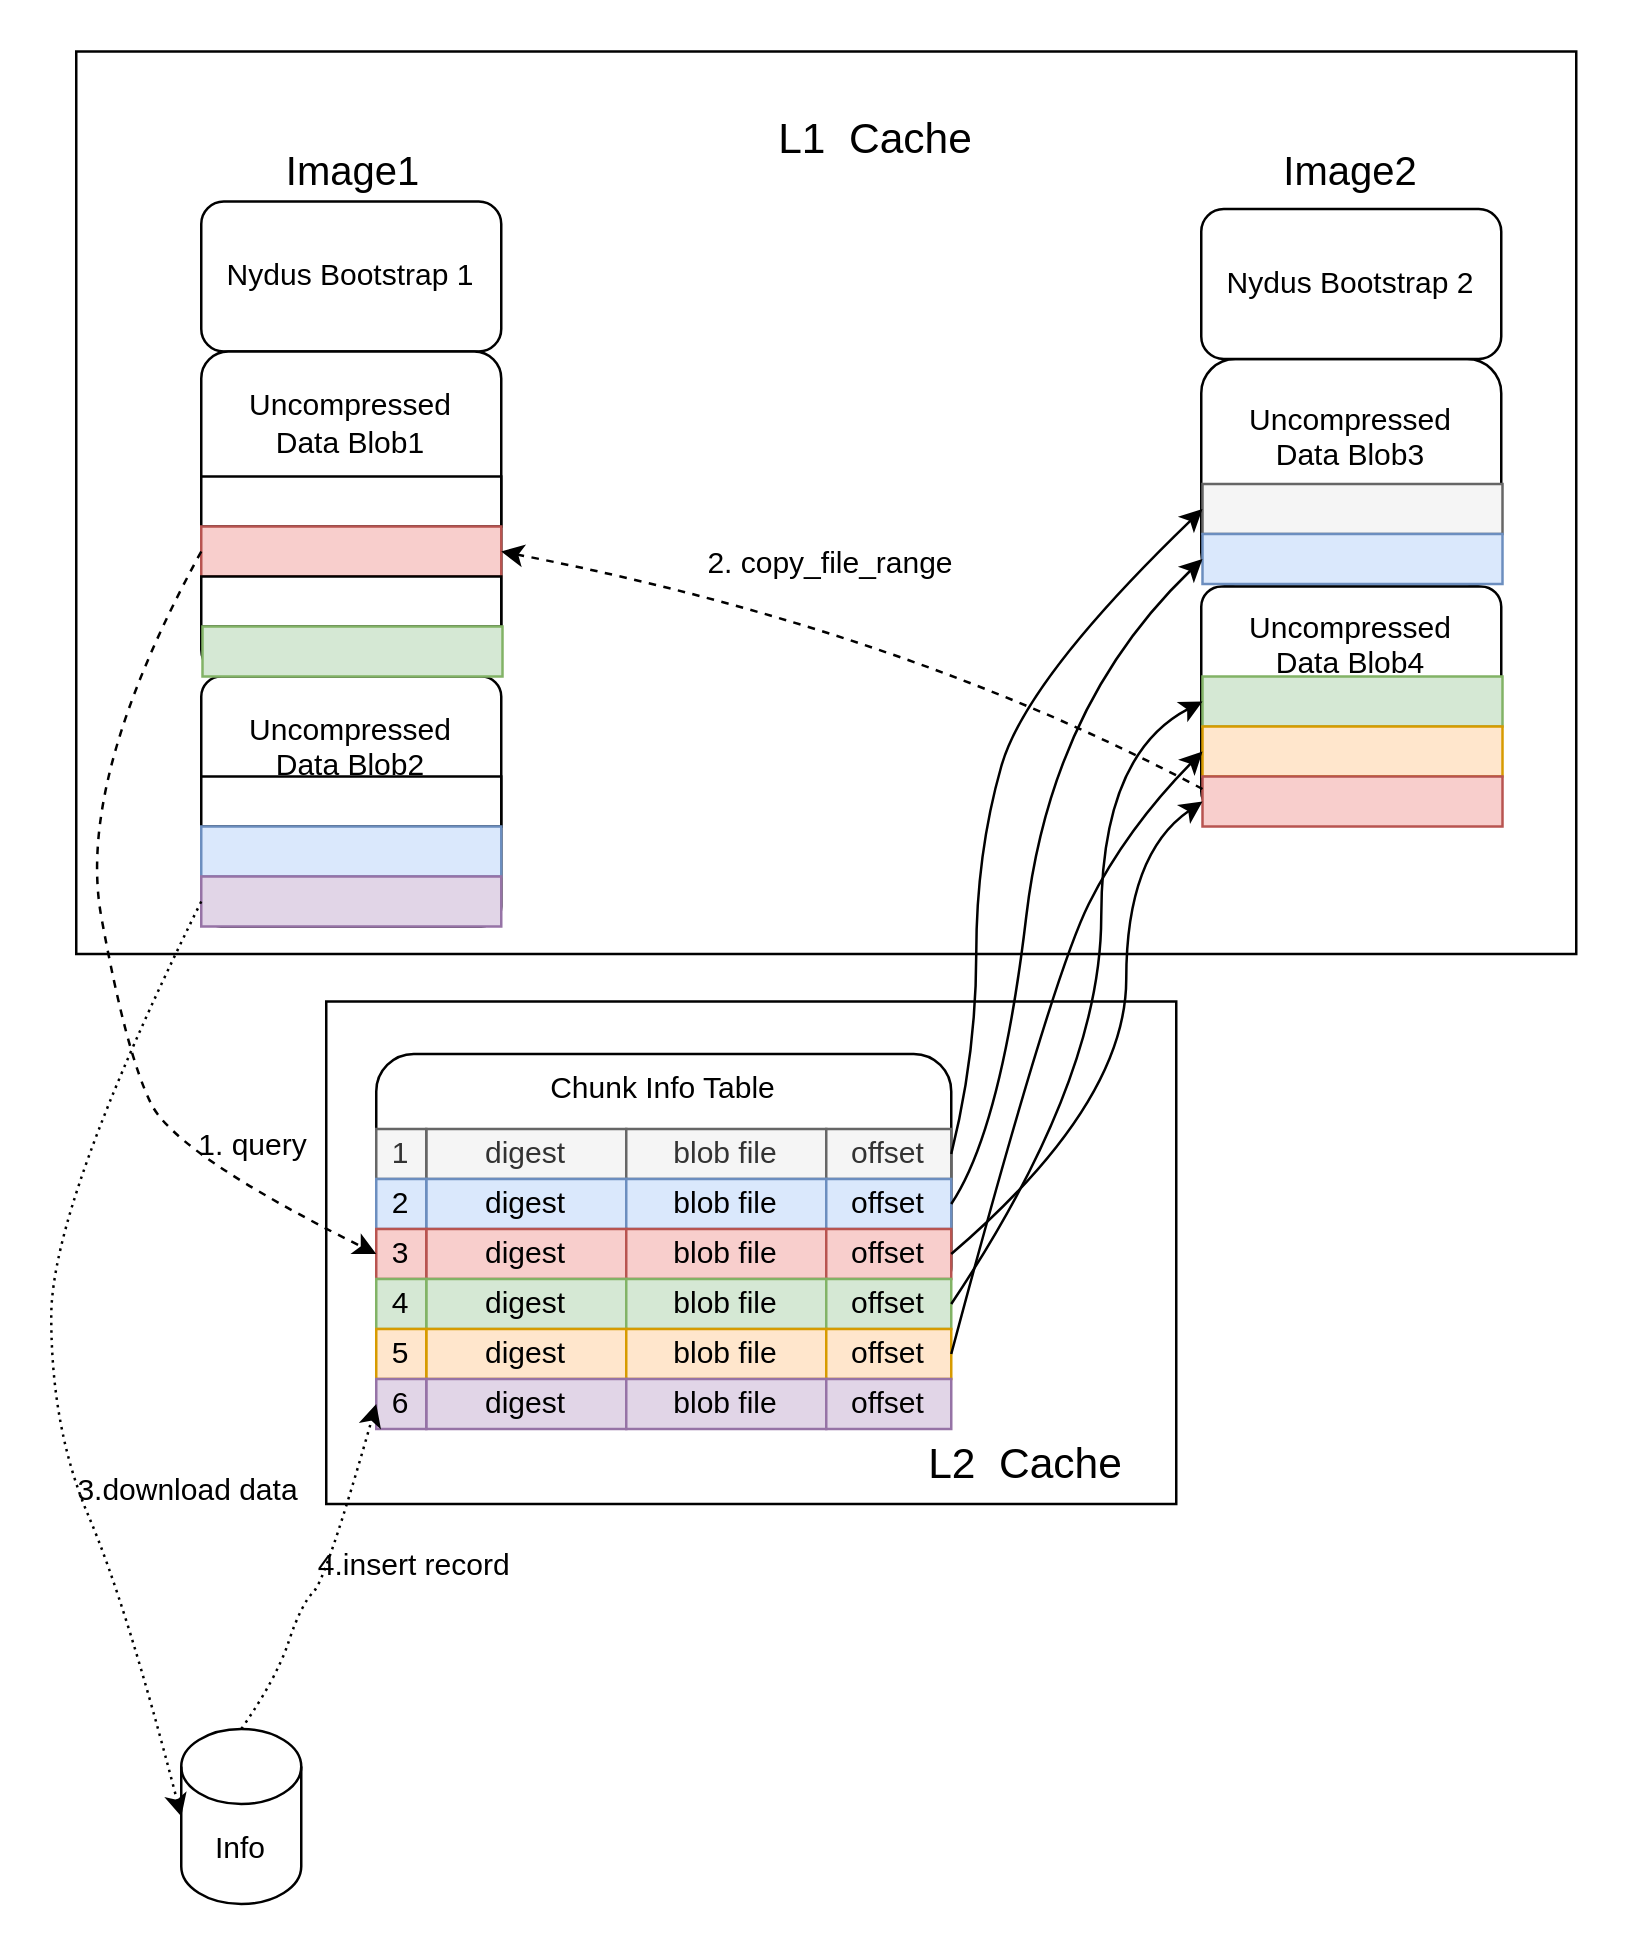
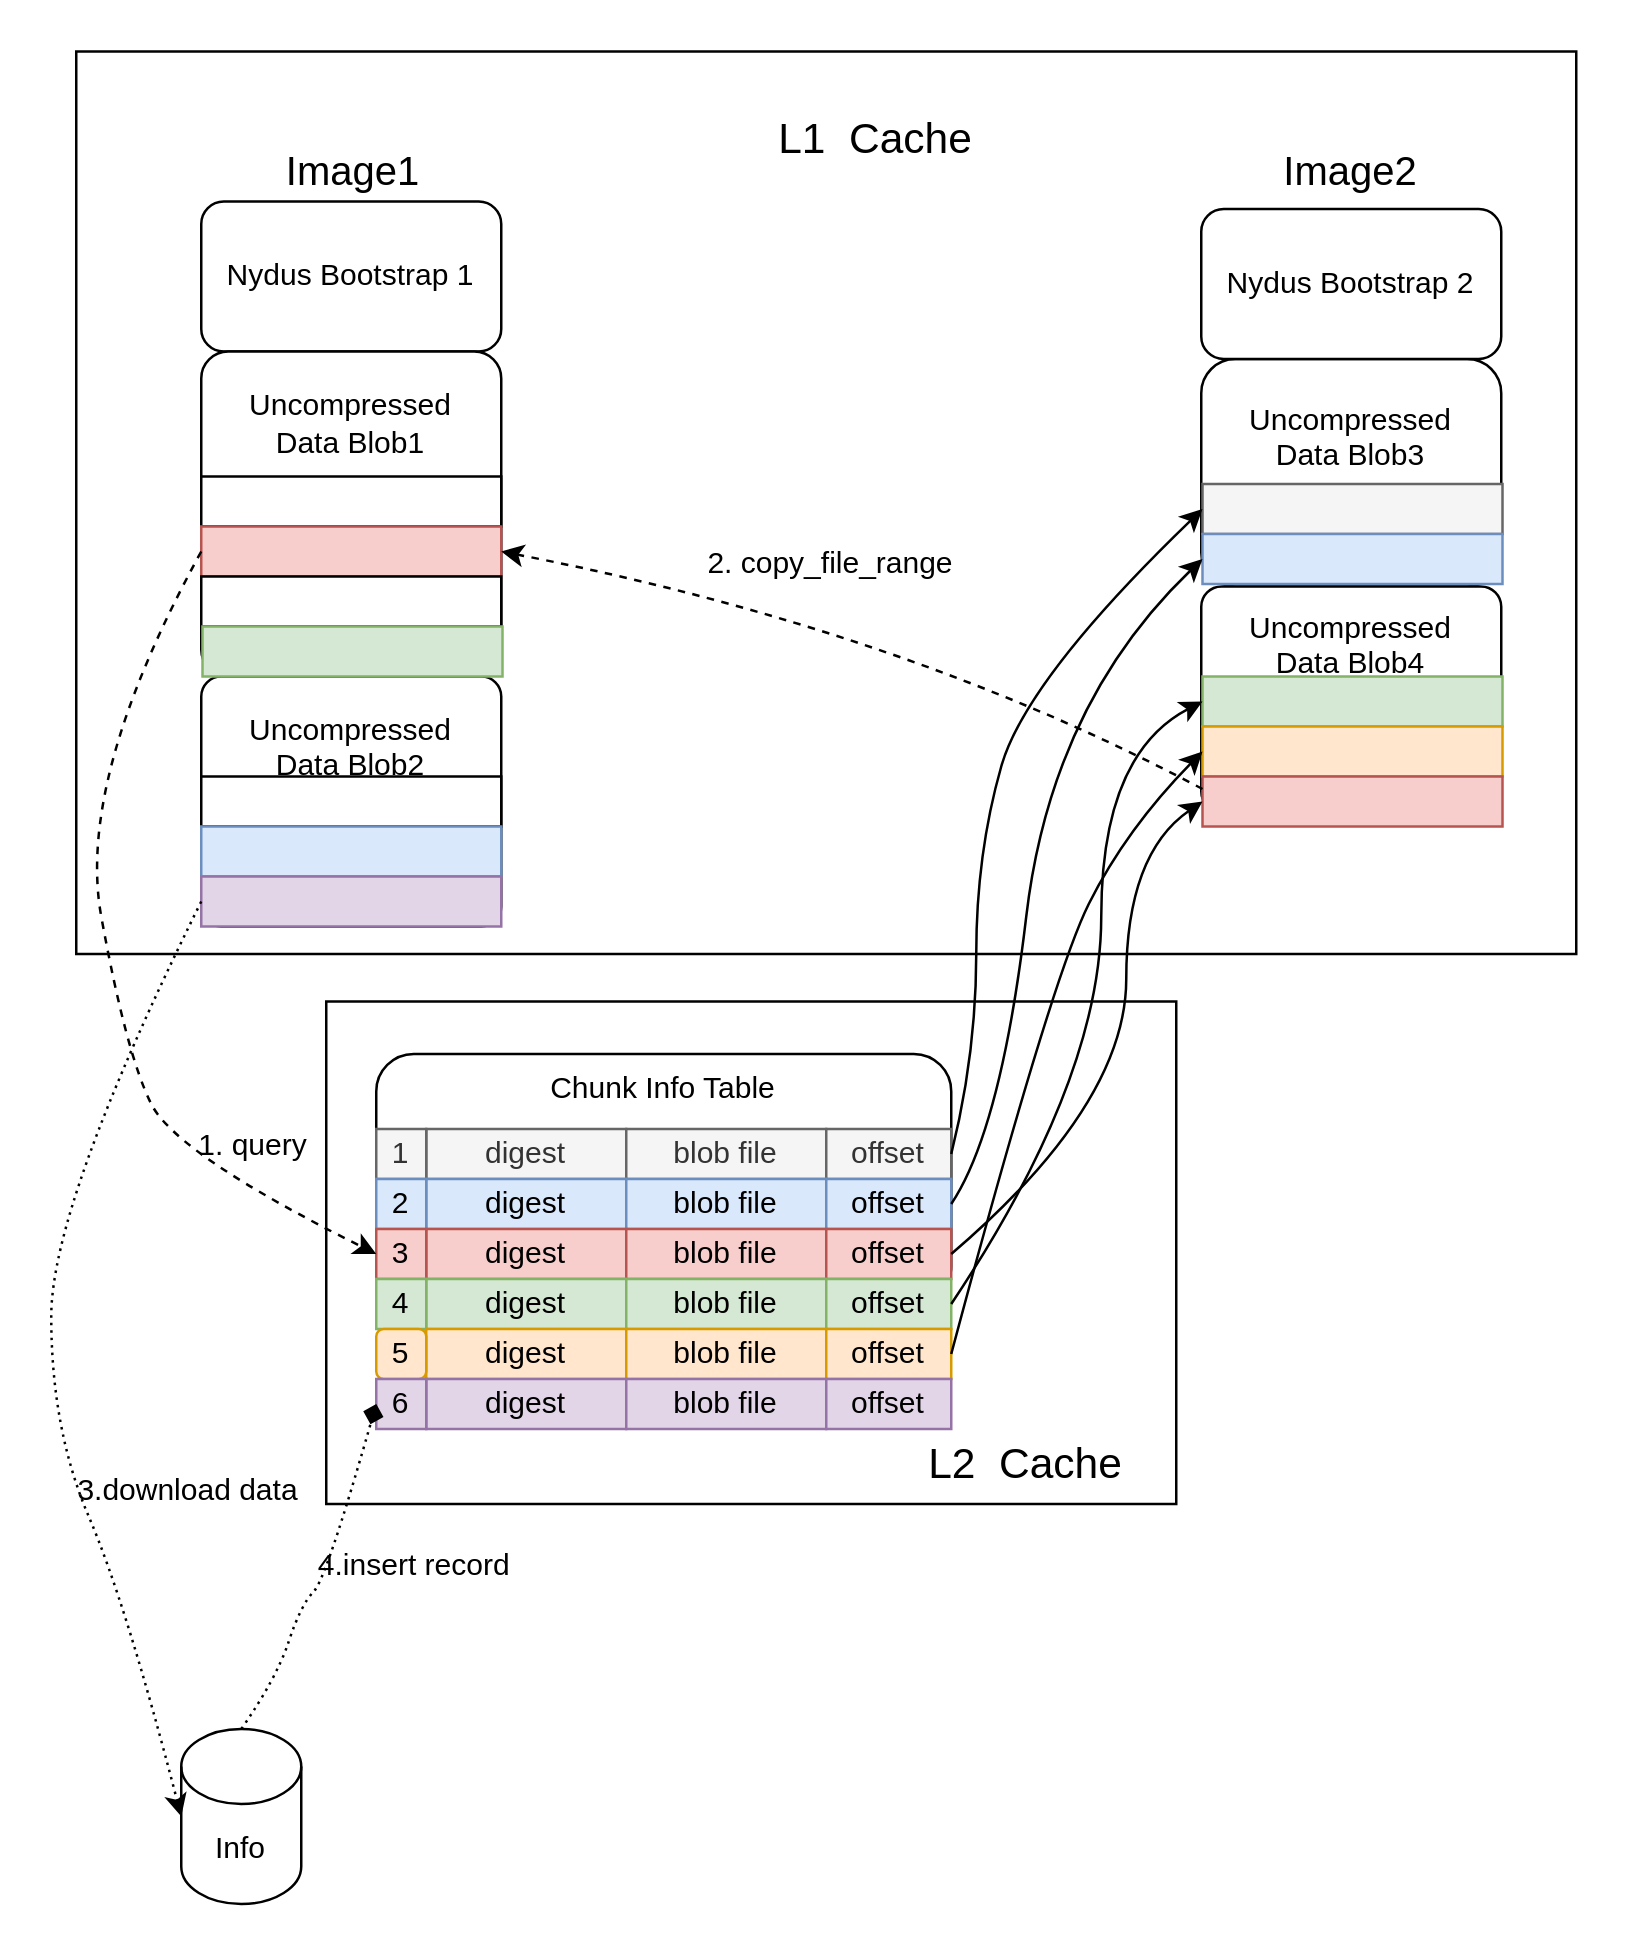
node "5": shape rectangle -> rounded rectangle
edge "Info" -> "6": arrowhead classic -> diamond
